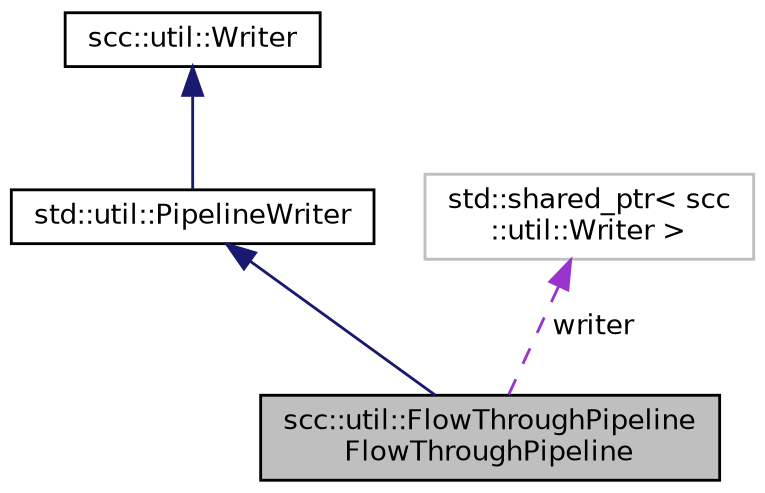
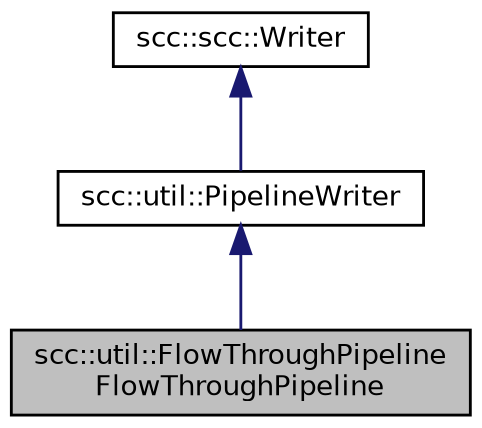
node "scc::util::Writer": label "scc::util::Writer" -> "scc::scc::Writer"
node "std::util::PipelineWriter": label "std::util::PipelineWriter" -> "scc::util::PipelineWriter"
node "std::shared_ptr< scc ::util::Writer >": removed
